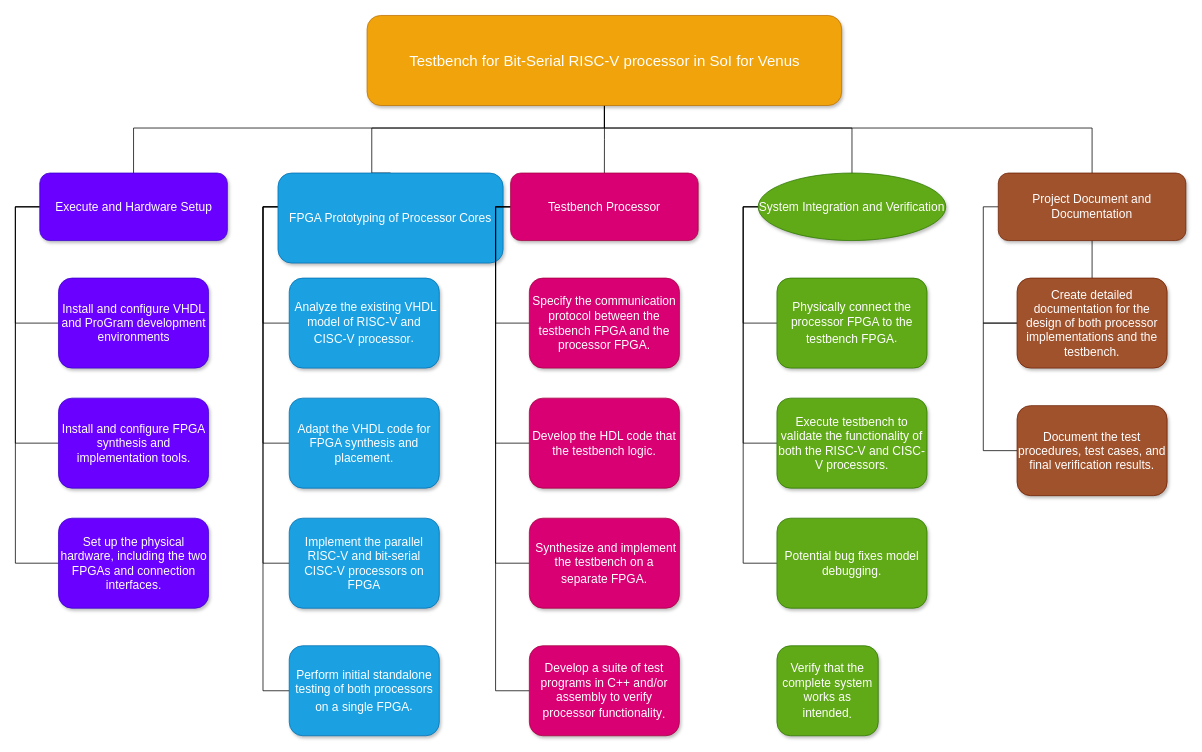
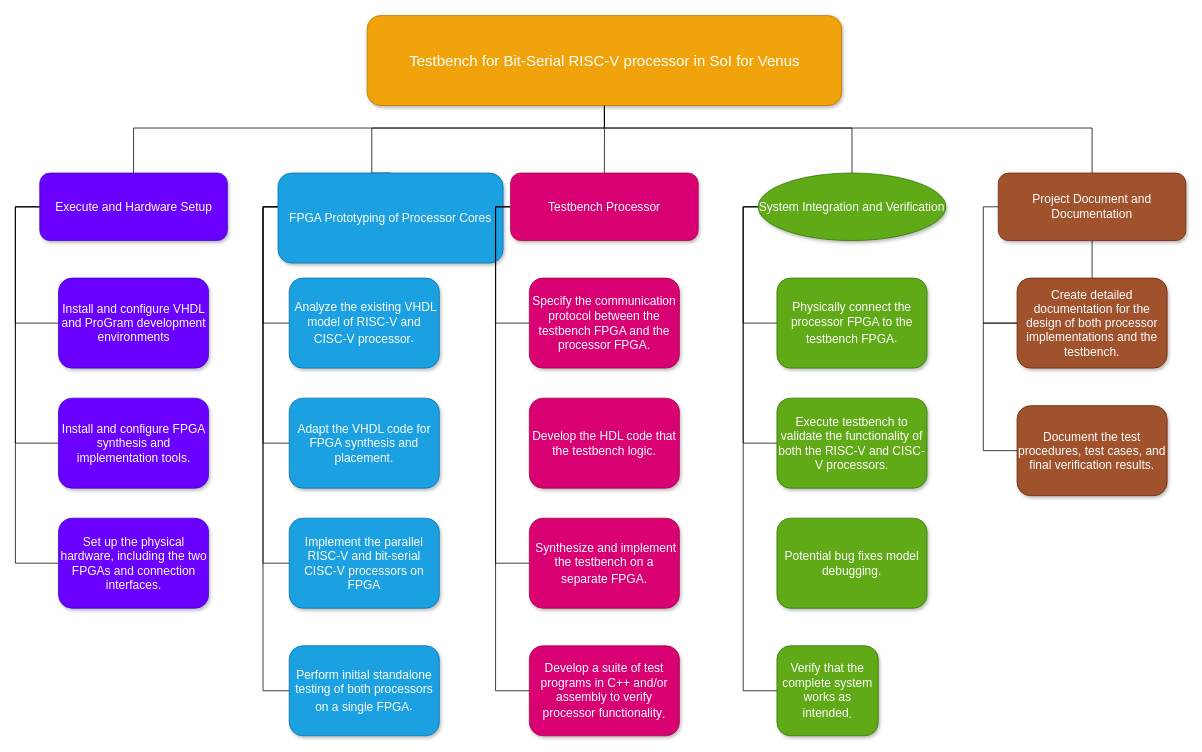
edge "Testbench Processor" -- "Develop the HDL code that the testbench logic.": removed
edge "System Integration and Verification" -- "Potential bug fixes model debugging.": removed
edge "System Integration and Verification" -- "Verify that the complete system works as intended.": added
